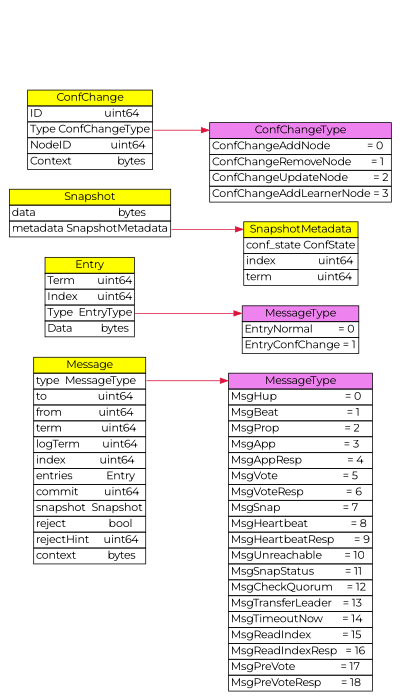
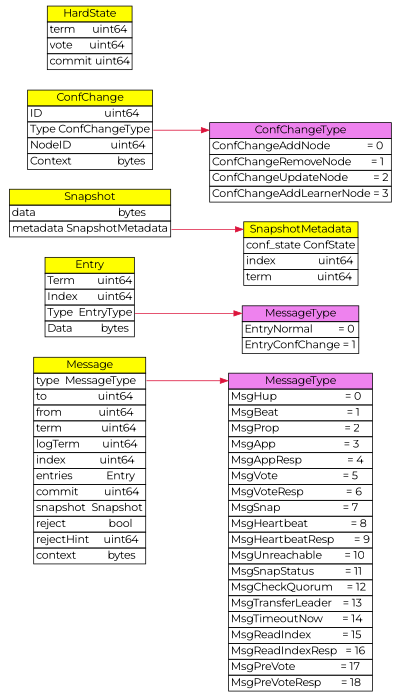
node "HardState": added
